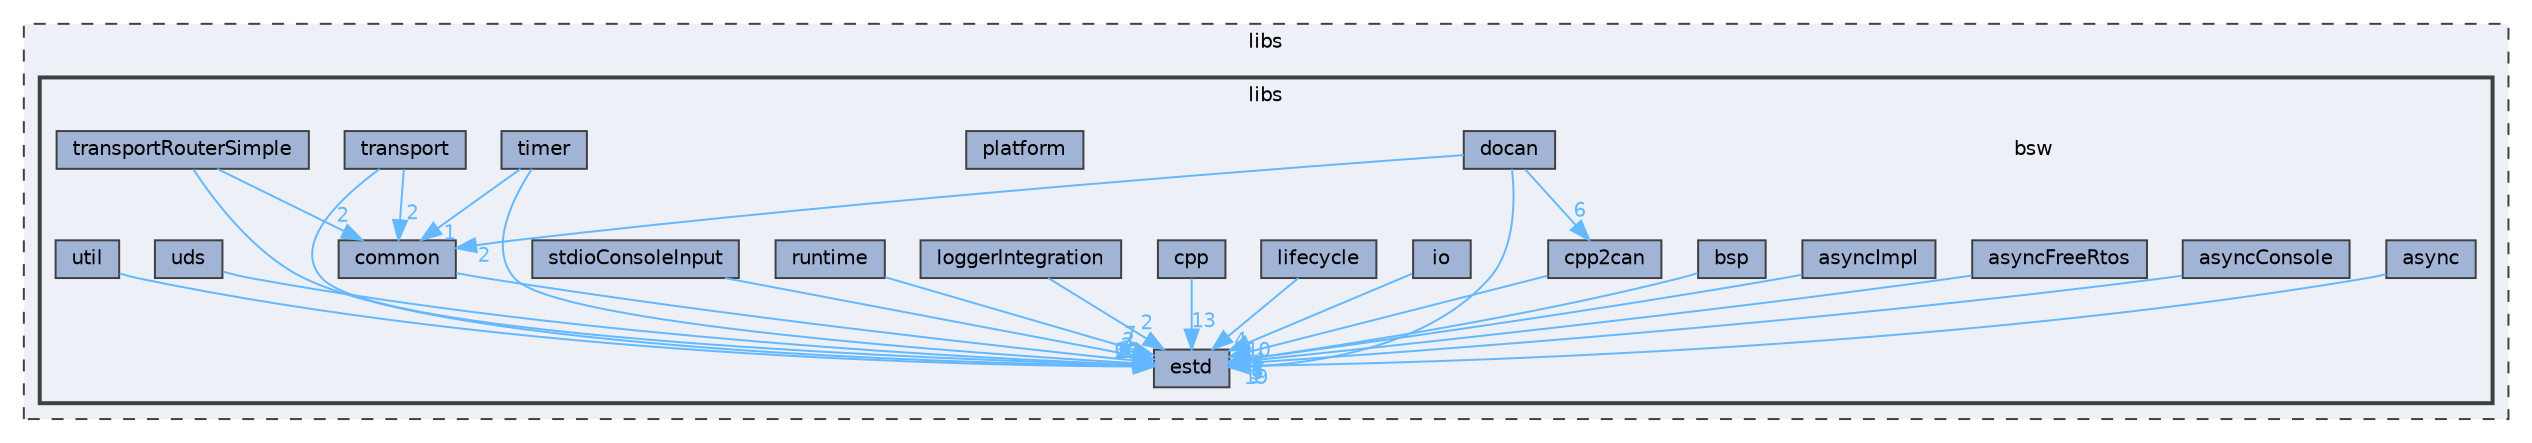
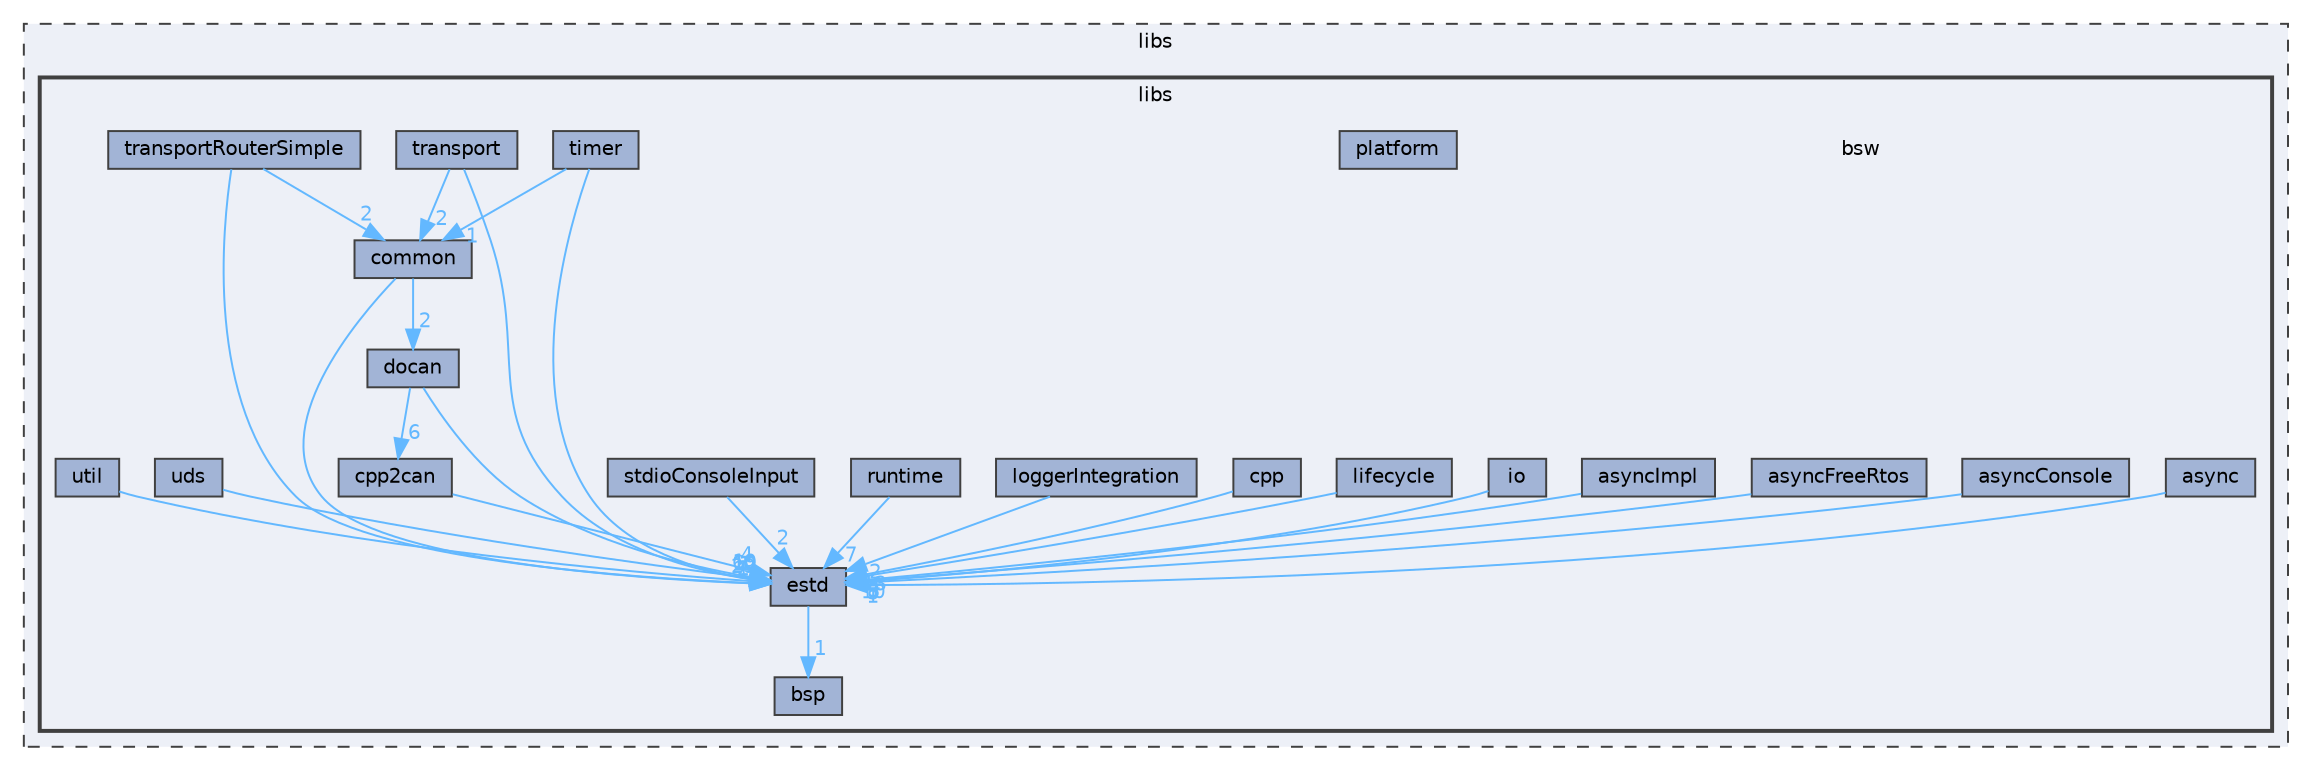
edge "docan" -> "common": reversed
edge "bsp" -> "estd": reversed
